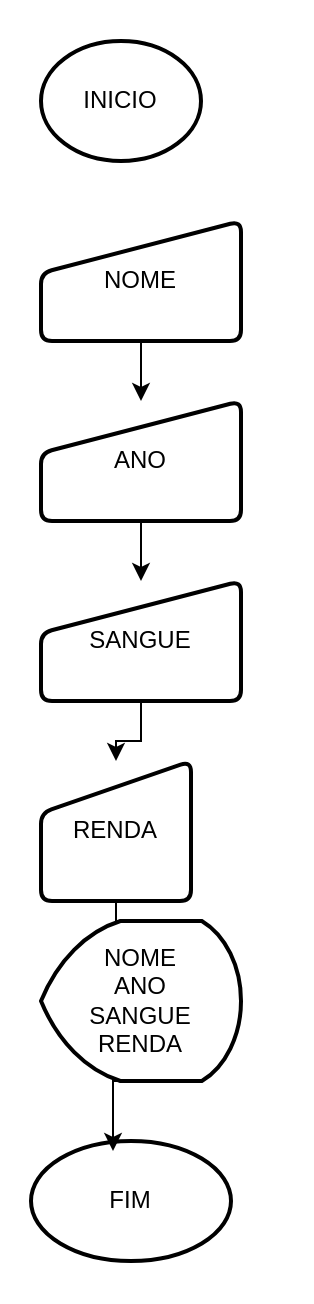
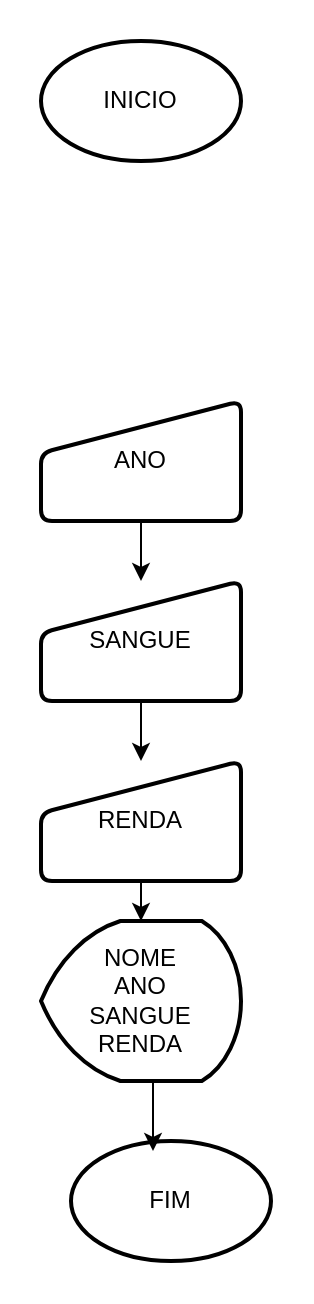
node "INICIO": size 160x120 -> 200x120
node "NOME": removed
edge "NOME" -> "ANO": removed
node "RENDA": size 150x140 -> 200x120
node "FIM": moved (131, 1201) -> (171, 1201)
